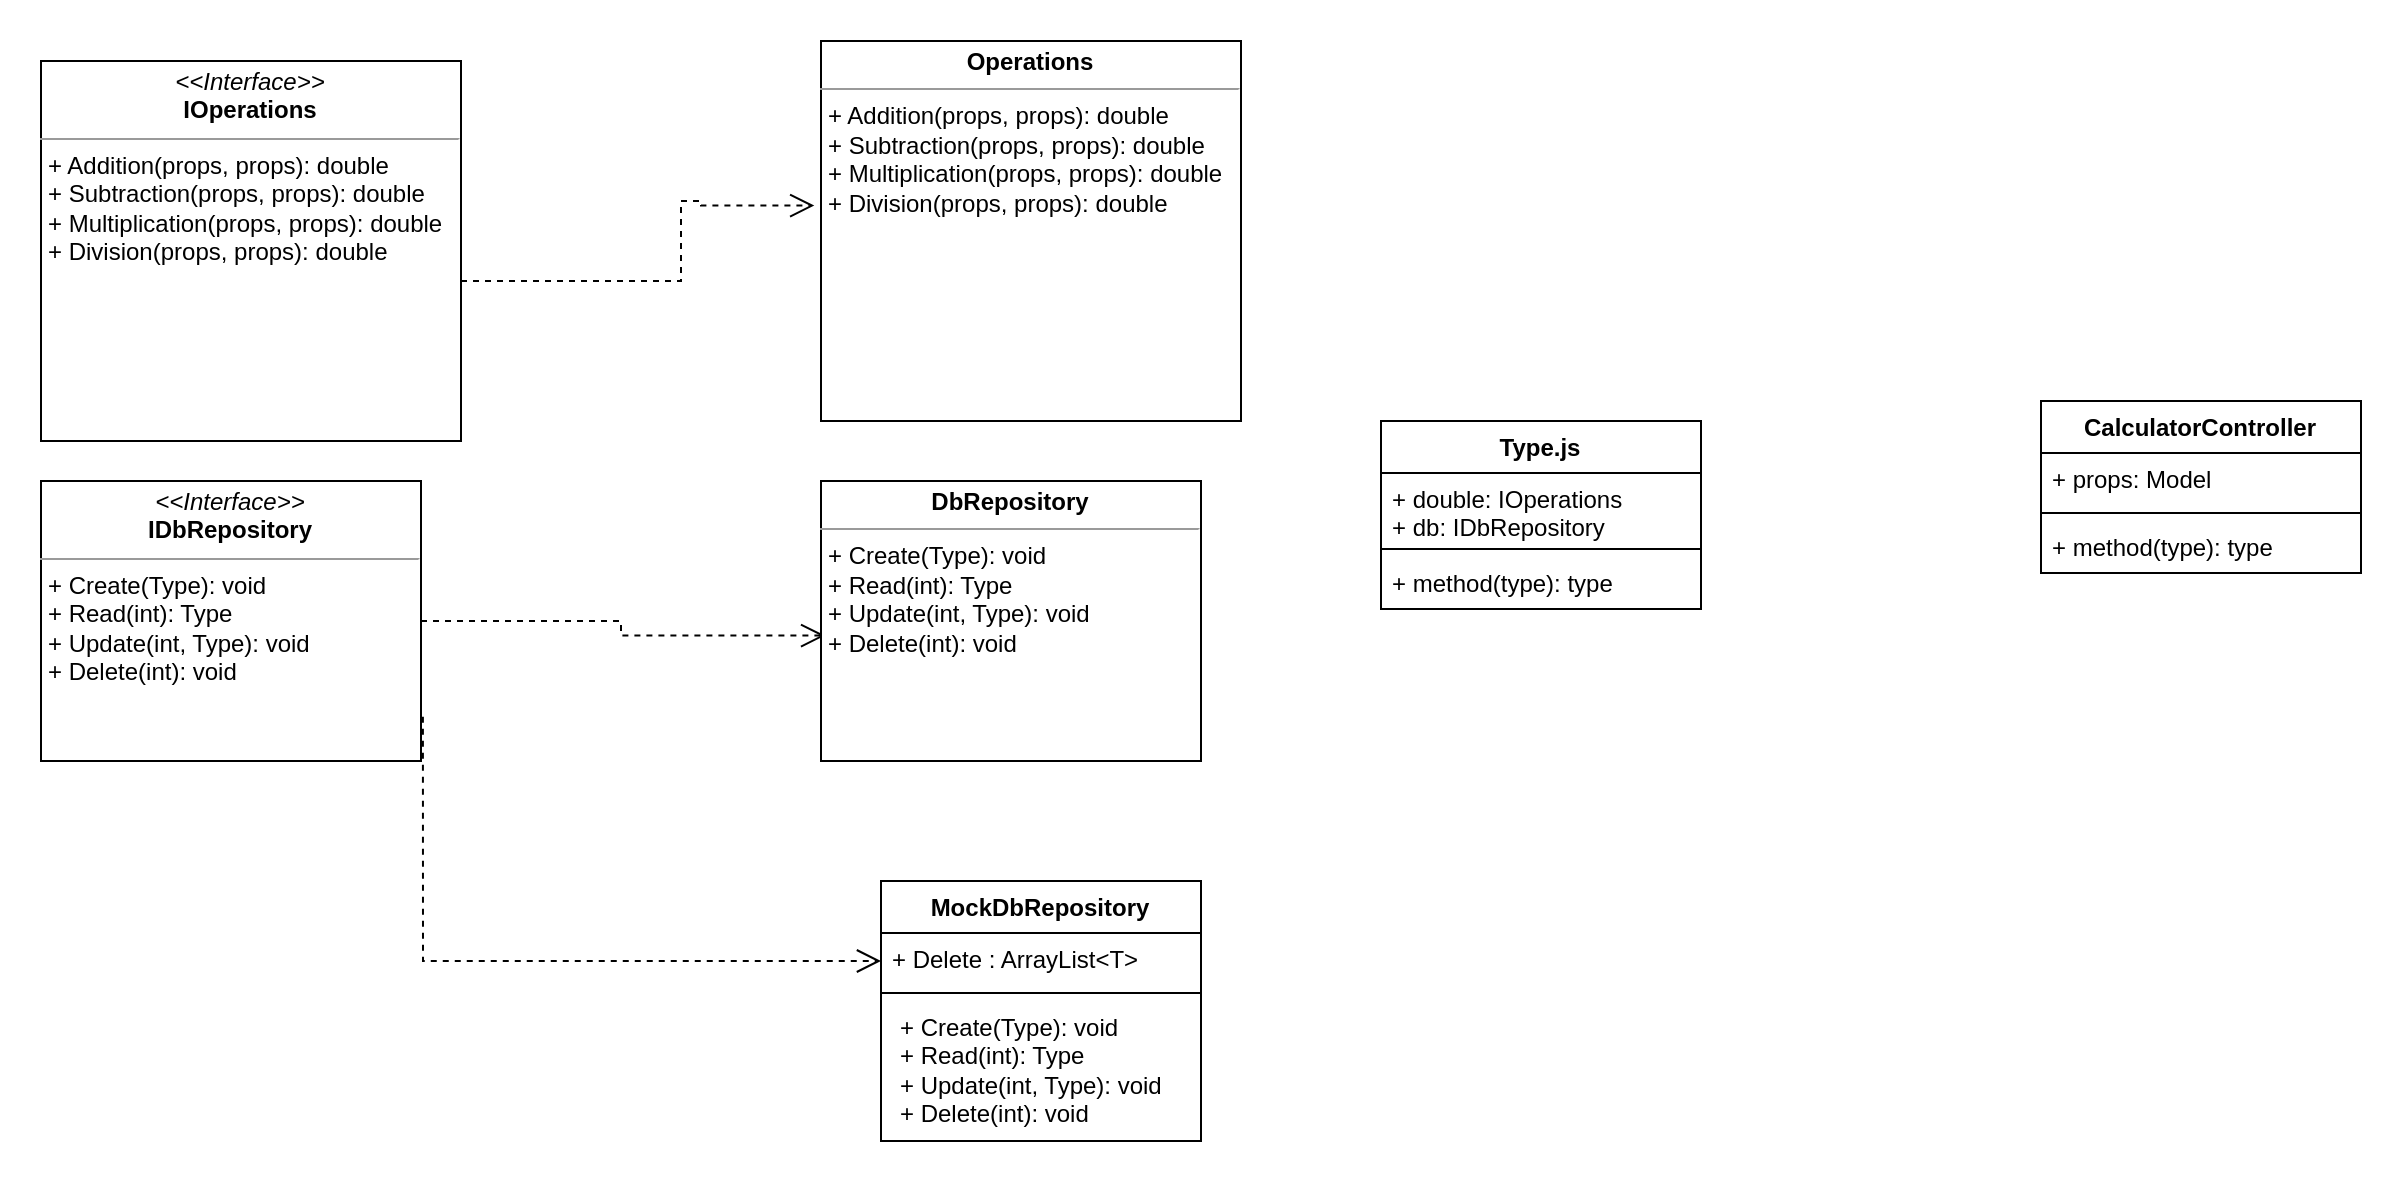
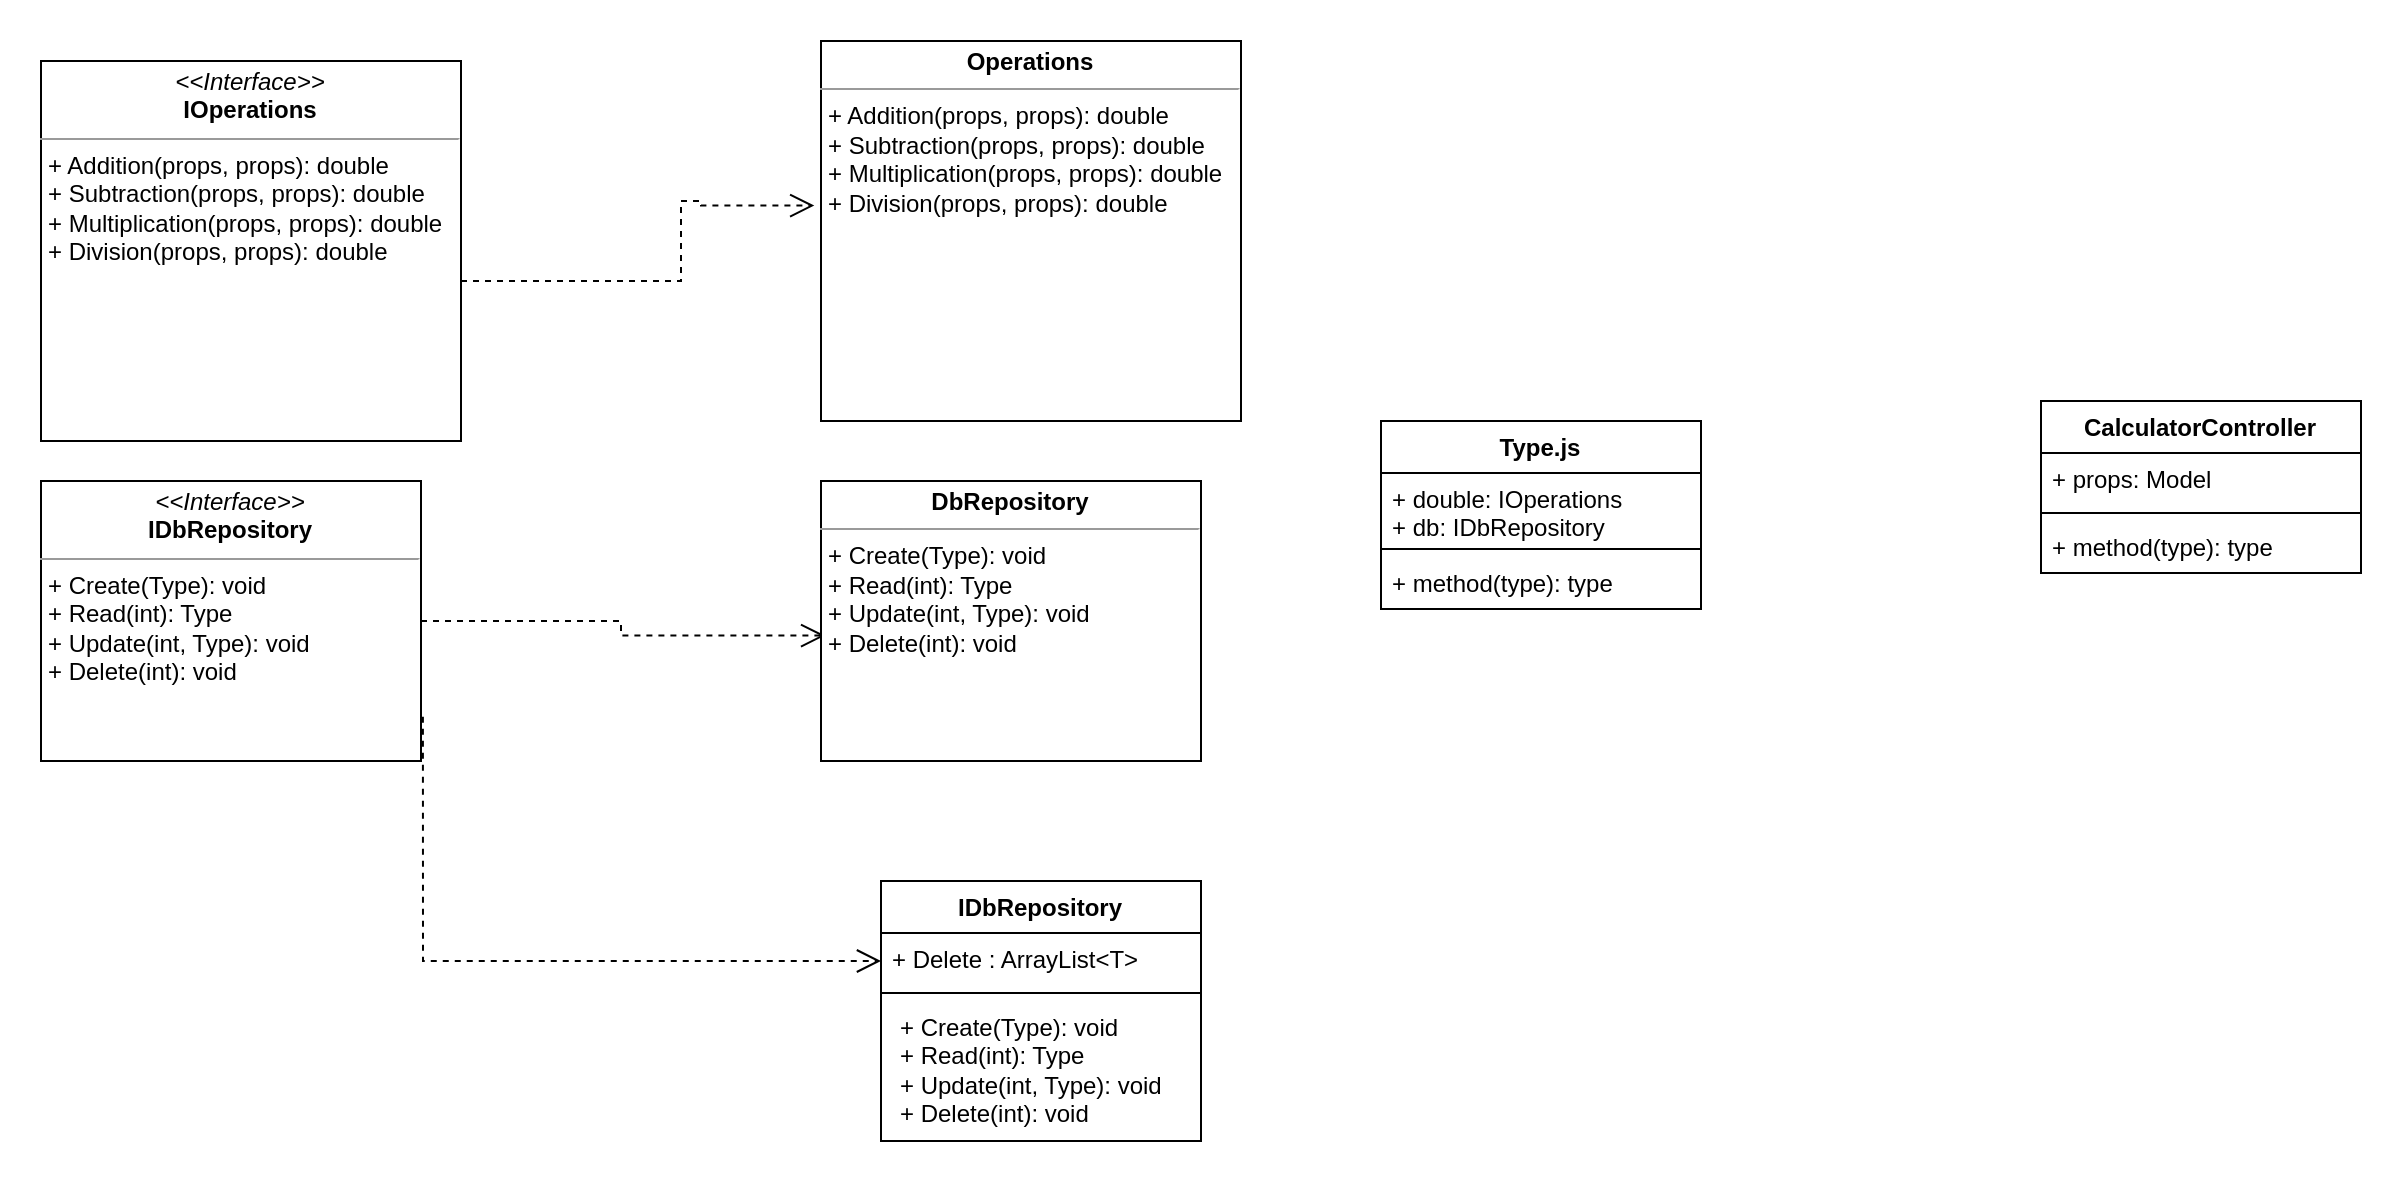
node "MockDbRepository": label "MockDbRepository" -> "IDbRepository"
